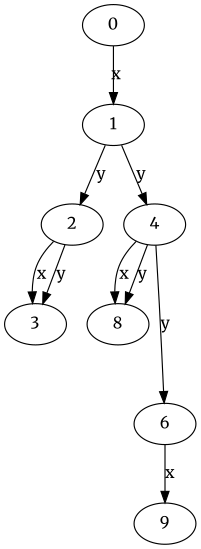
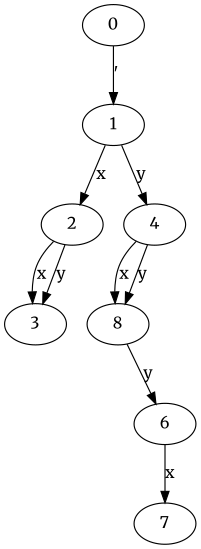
edge "0" -> "1": label "x" -> "'"
edge "1" -> "2": label "y" -> "x"
edge "4" -> "6": now "8" -> "6"
node "9": label "9" -> "7"
